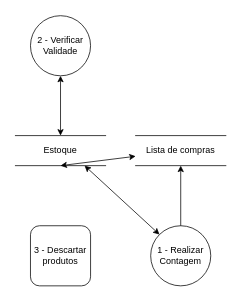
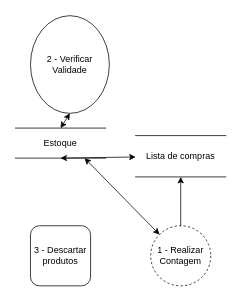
node "2 - Verificar Validade": size 60x60 -> 79x98
node "Estoque": moved (60, 150) -> (60, 143)
node "Lista de compras": size 90x30 -> 90x41
node "1 - Realizar Contagem": style solid -> dashed
